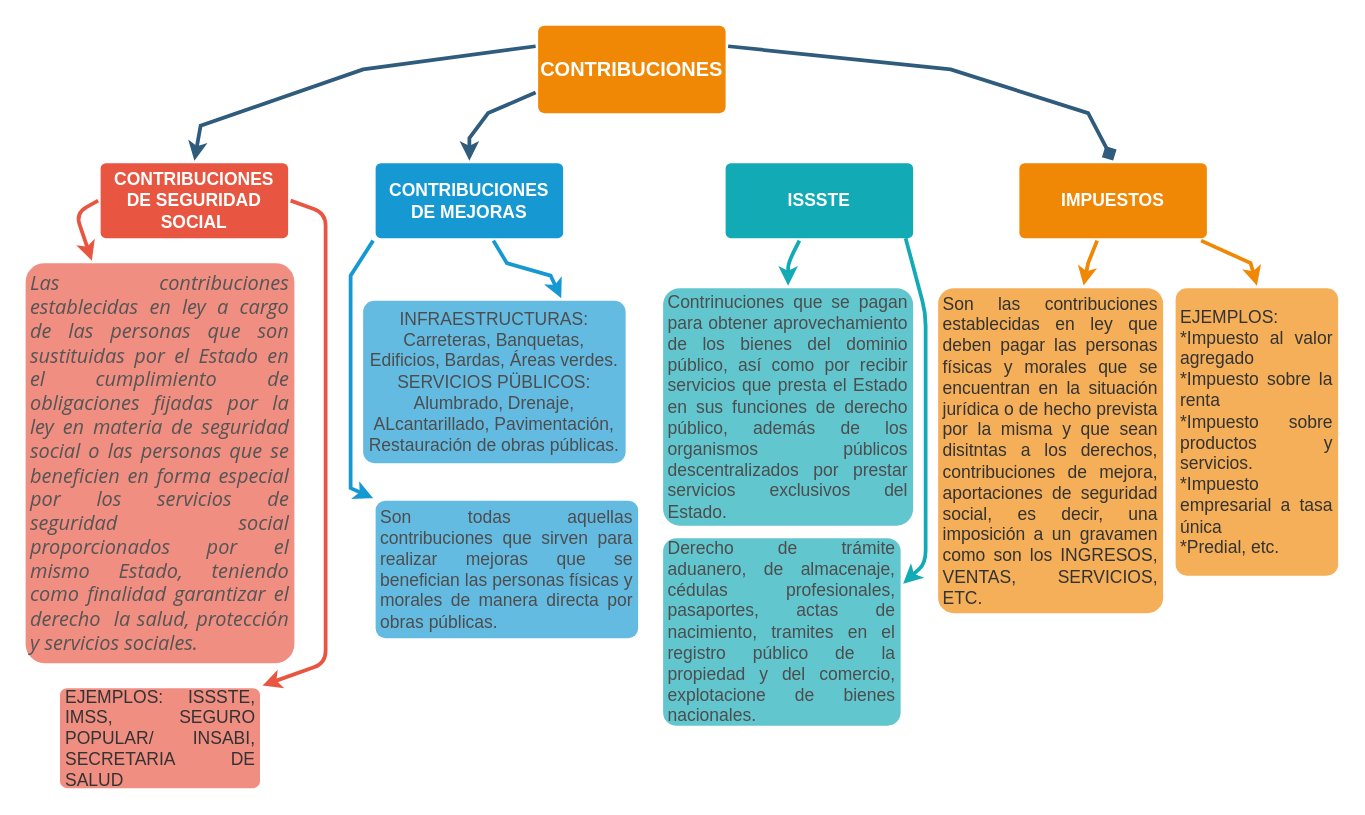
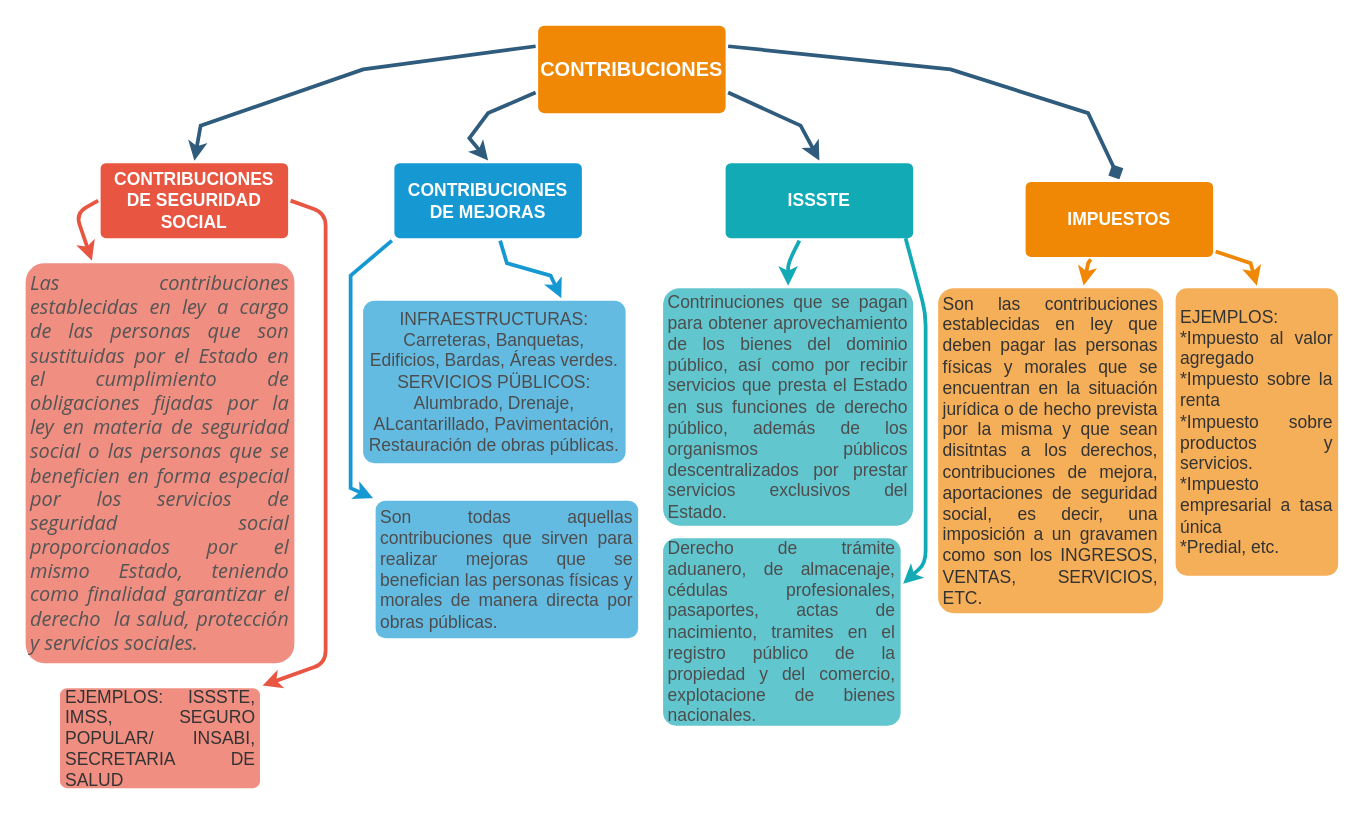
edge "CONTRIBUCIONES" -> "ISSSTE": added
node "CONTRIBUCIONES DE MEJORAS": moved (469, 201) -> (488, 201)
node "IMPUESTOS": moved (1113, 201) -> (1119, 219)
